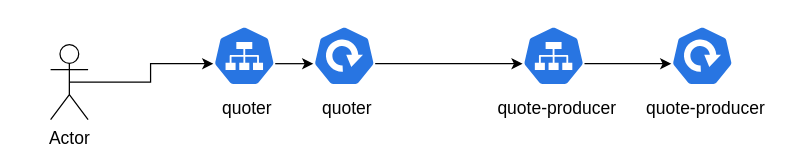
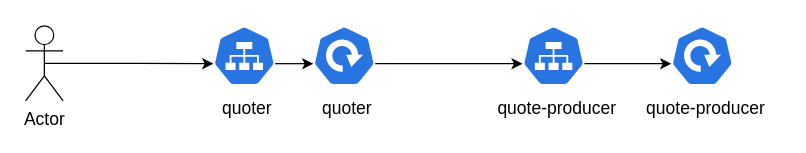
node "Actor": moved (69, 82) -> (44, 63)
